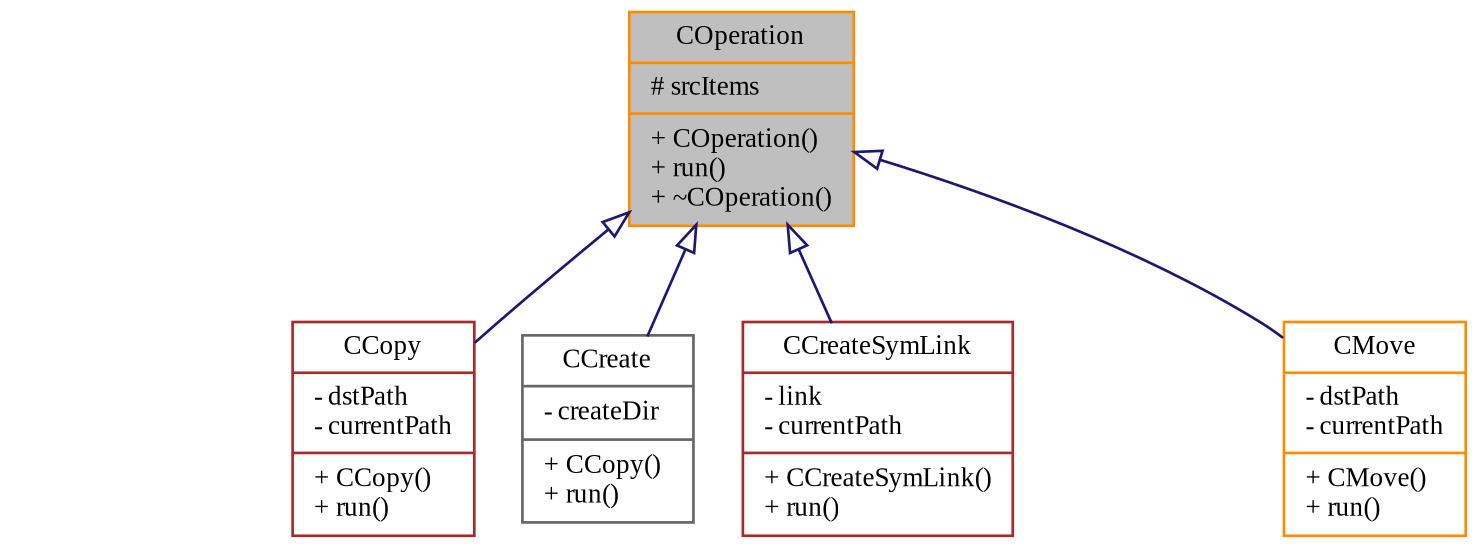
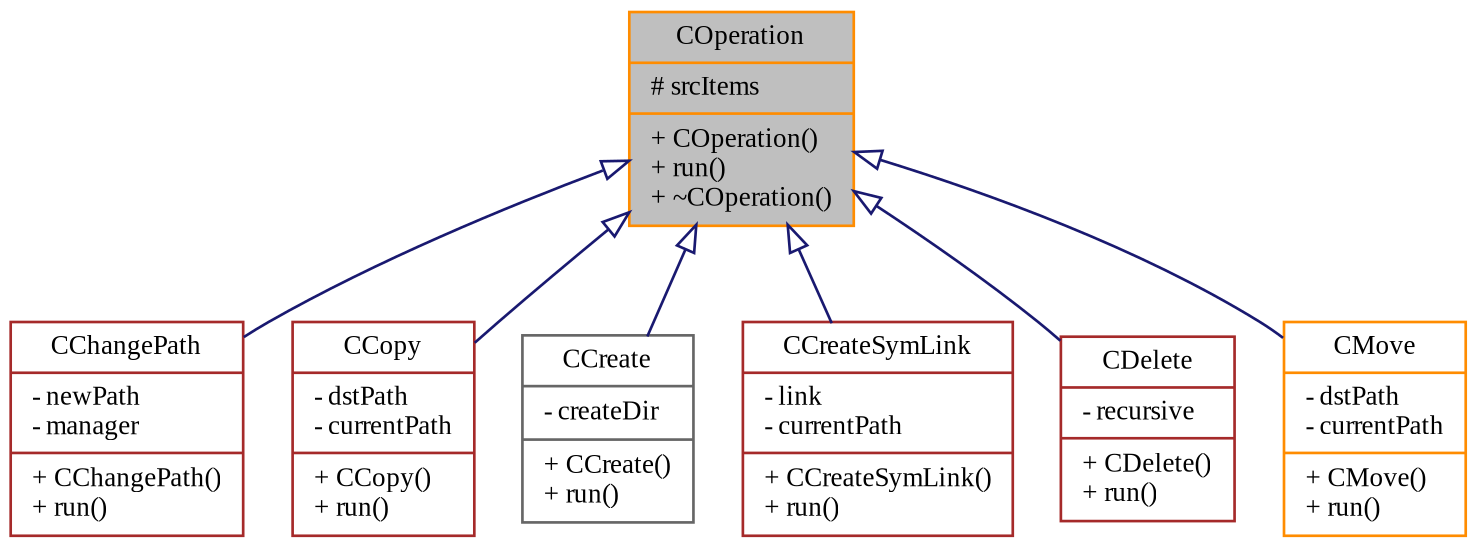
node "CChangePath": added
node "CDelete": added
node "CCreate": text "+ CCopy()" -> "+ CCreate()"
